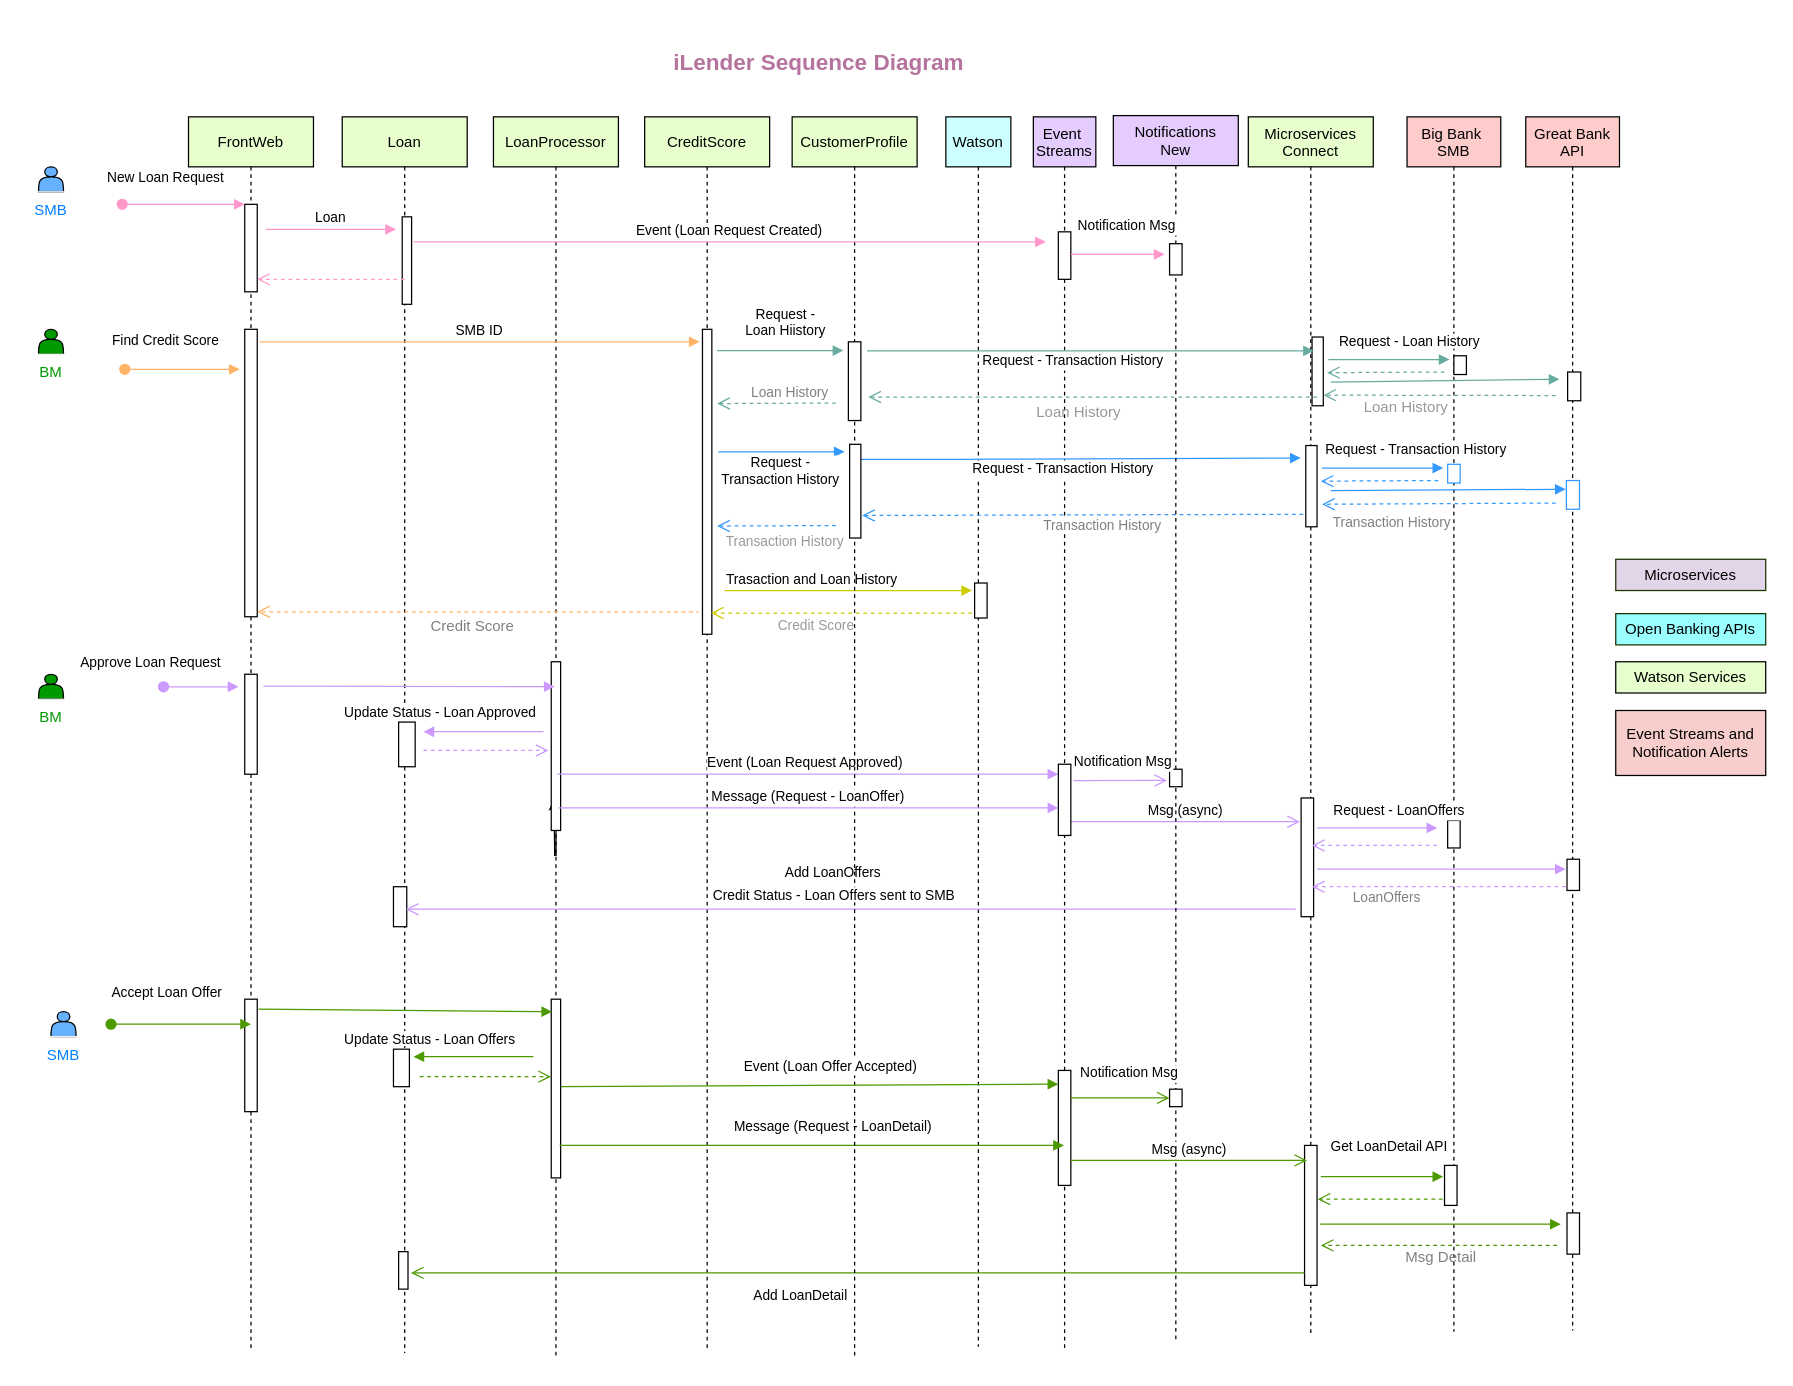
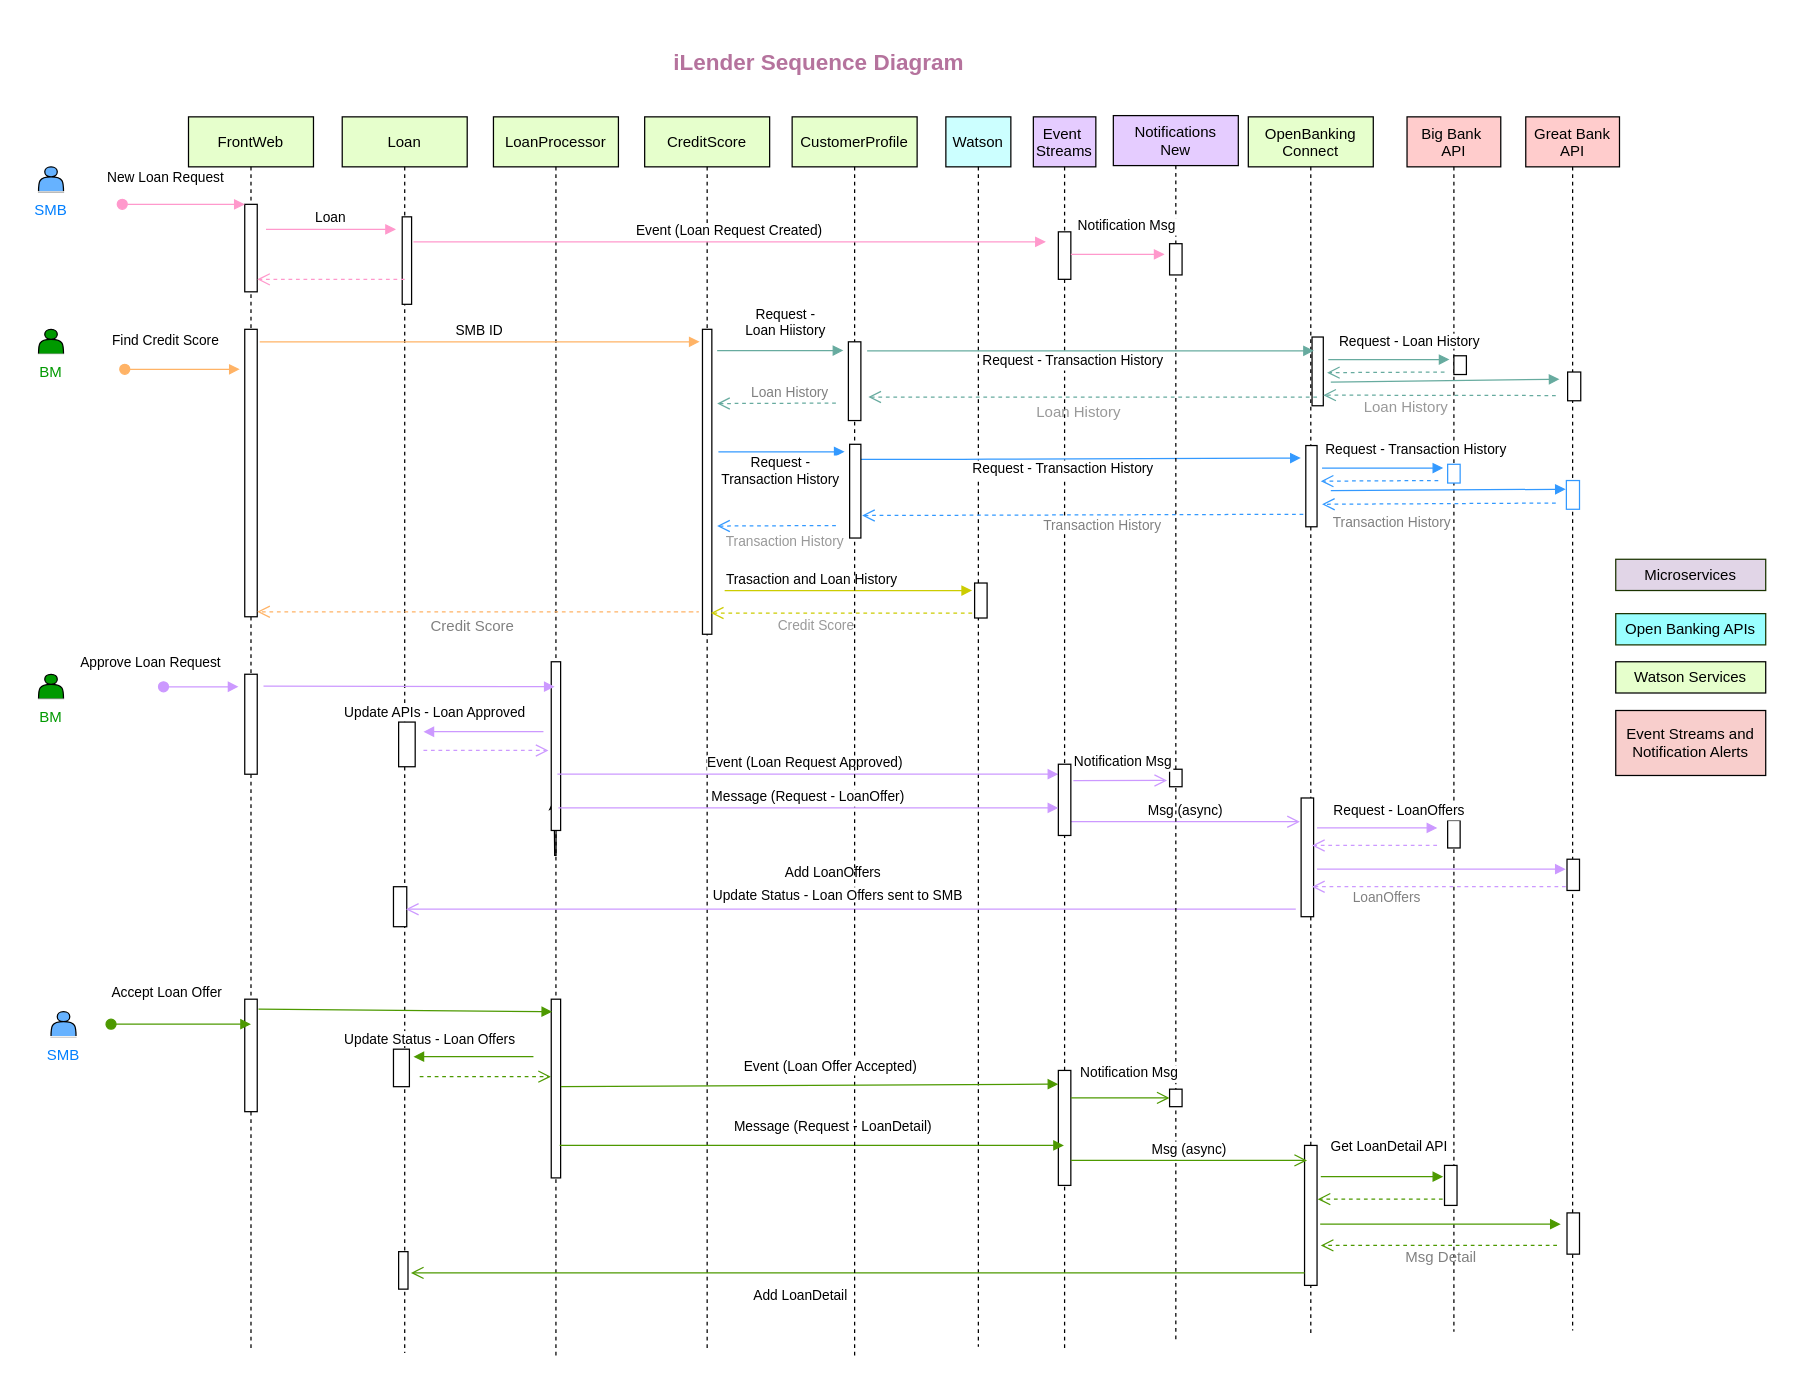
node "Microservices Connect": label "Microservices Connect" -> "OpenBanking Connect"
node "Big Bank SMB": label "Big Bank SMB" -> "Big Bank API"
node "Update Status - Loan Approved": label "Update Status - Loan Approved" -> "Update APIs - Loan Approved"
node "Credit Status - Loan Offers sent to SMB": label "Credit Status - Loan Offers sent to SMB" -> "Update Status - Loan Offers sent to SMB"
